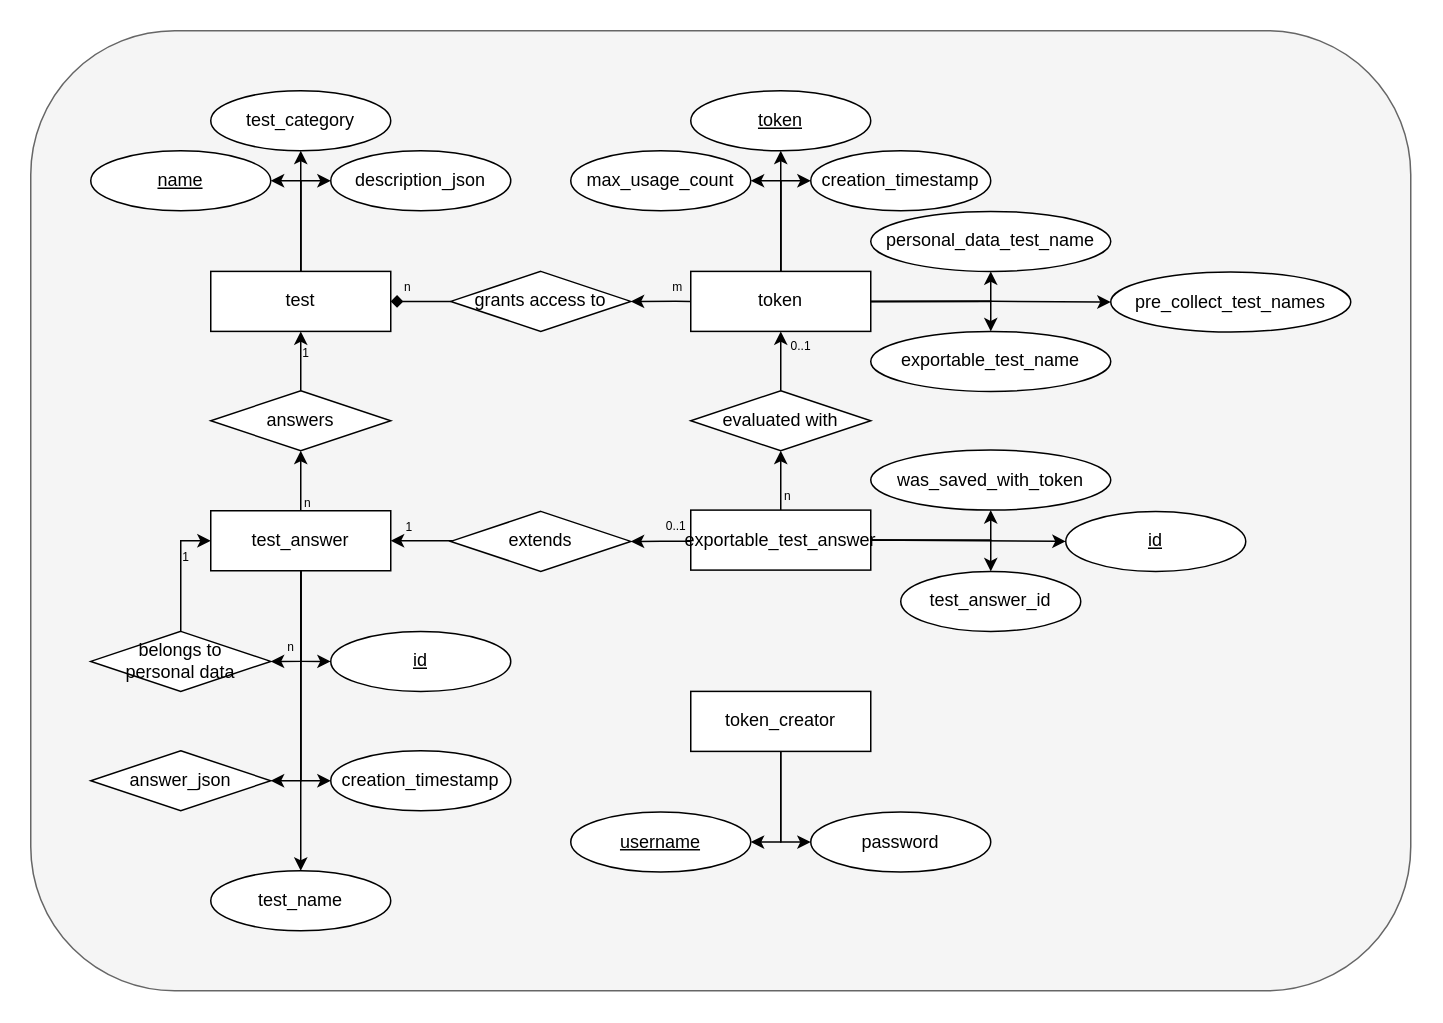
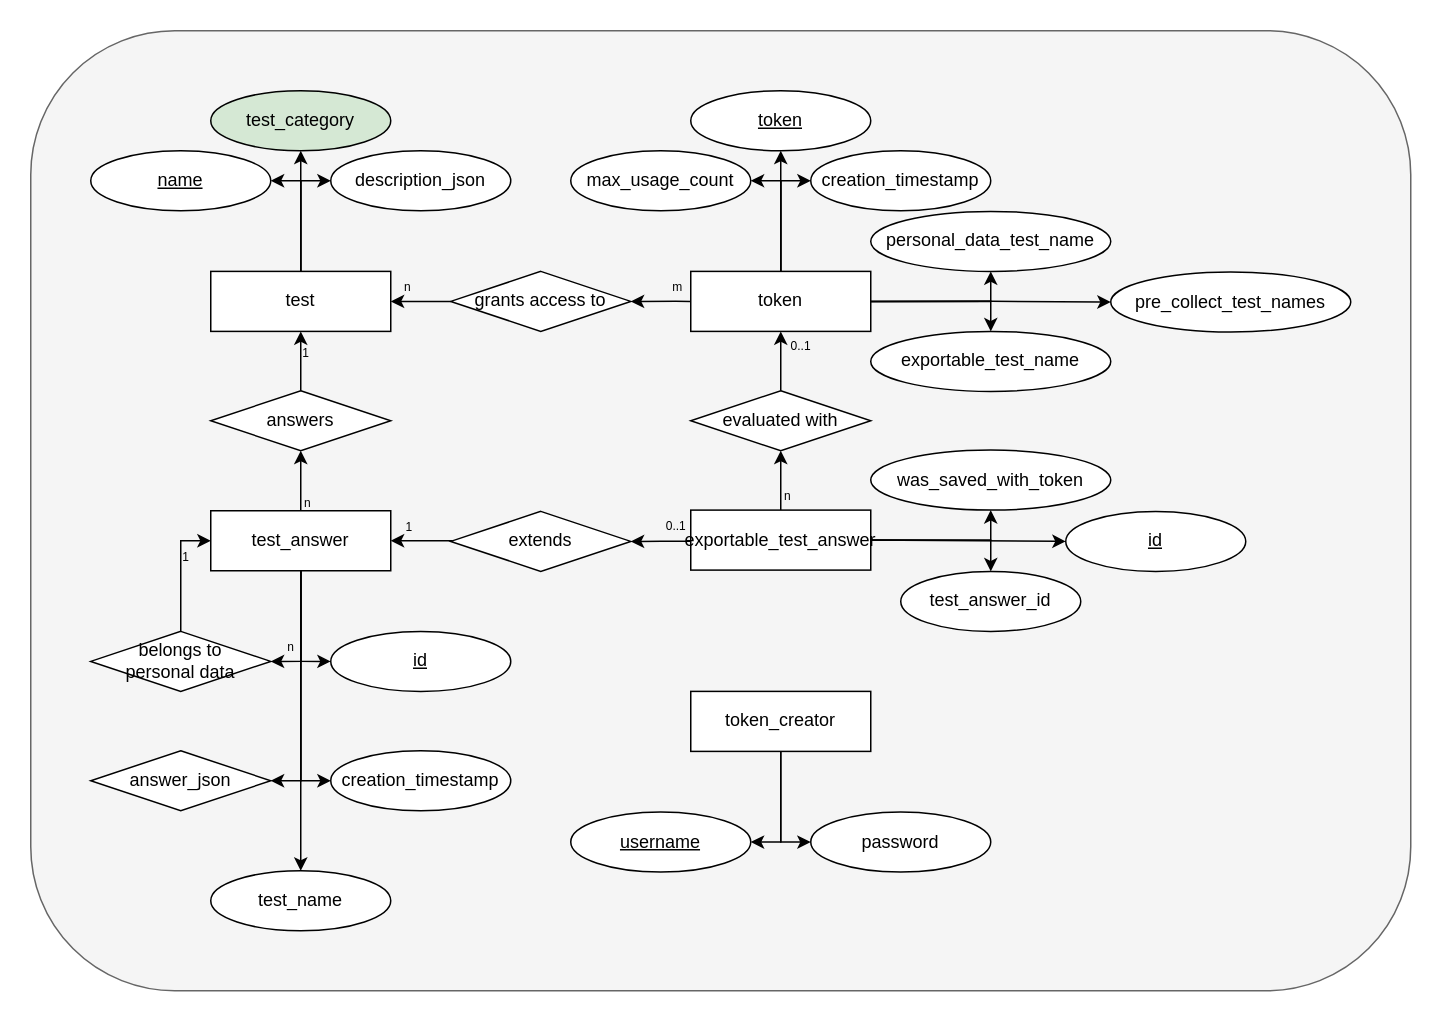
node "test_category": fillcolor #ffffff -> #d5e8d4
edge "grants access to" -> "test": arrowhead diamond -> classic
